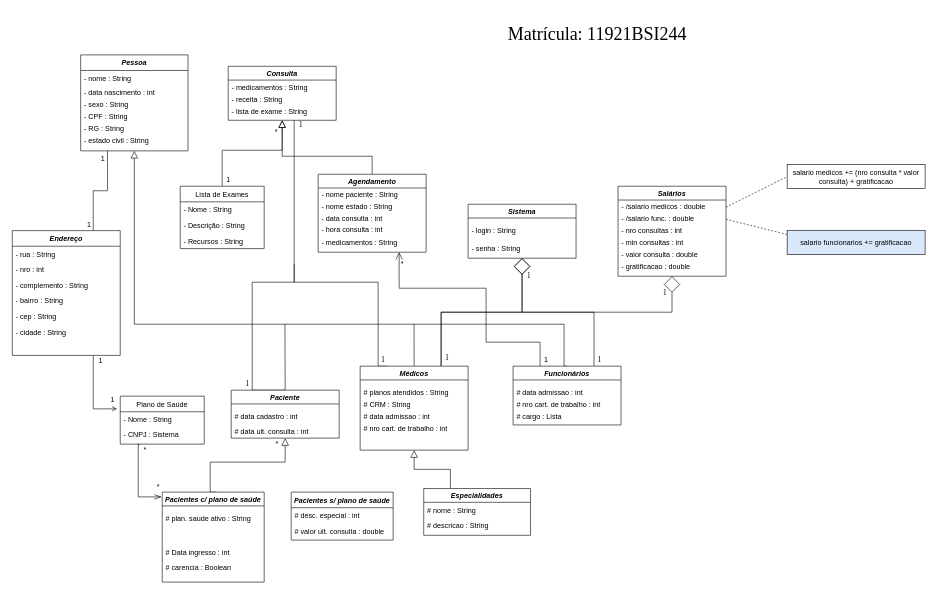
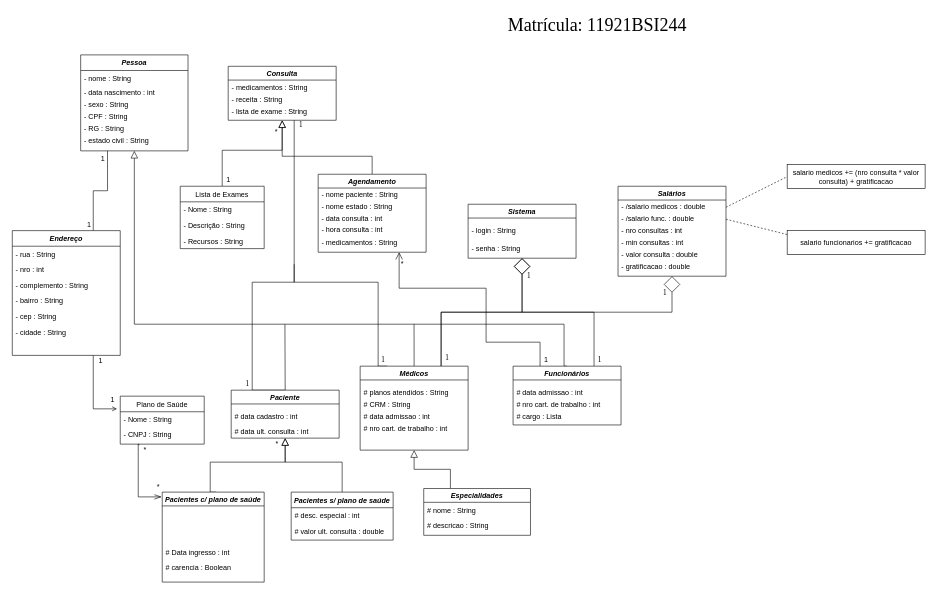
node "Matrícula: 11921BSI244": moved (597, 33) -> (597, 24)
node "salario funcionarios += gratificacao": fillcolor #dae8fc -> #ffffff
node "- CNPJ : Sistema": label "- CNPJ : Sistema" -> "- CNPJ : String"
edge "Pacientes s/ plano de saúde" -> "Paciente": added
node "# plan. saude ativo : String": removed
